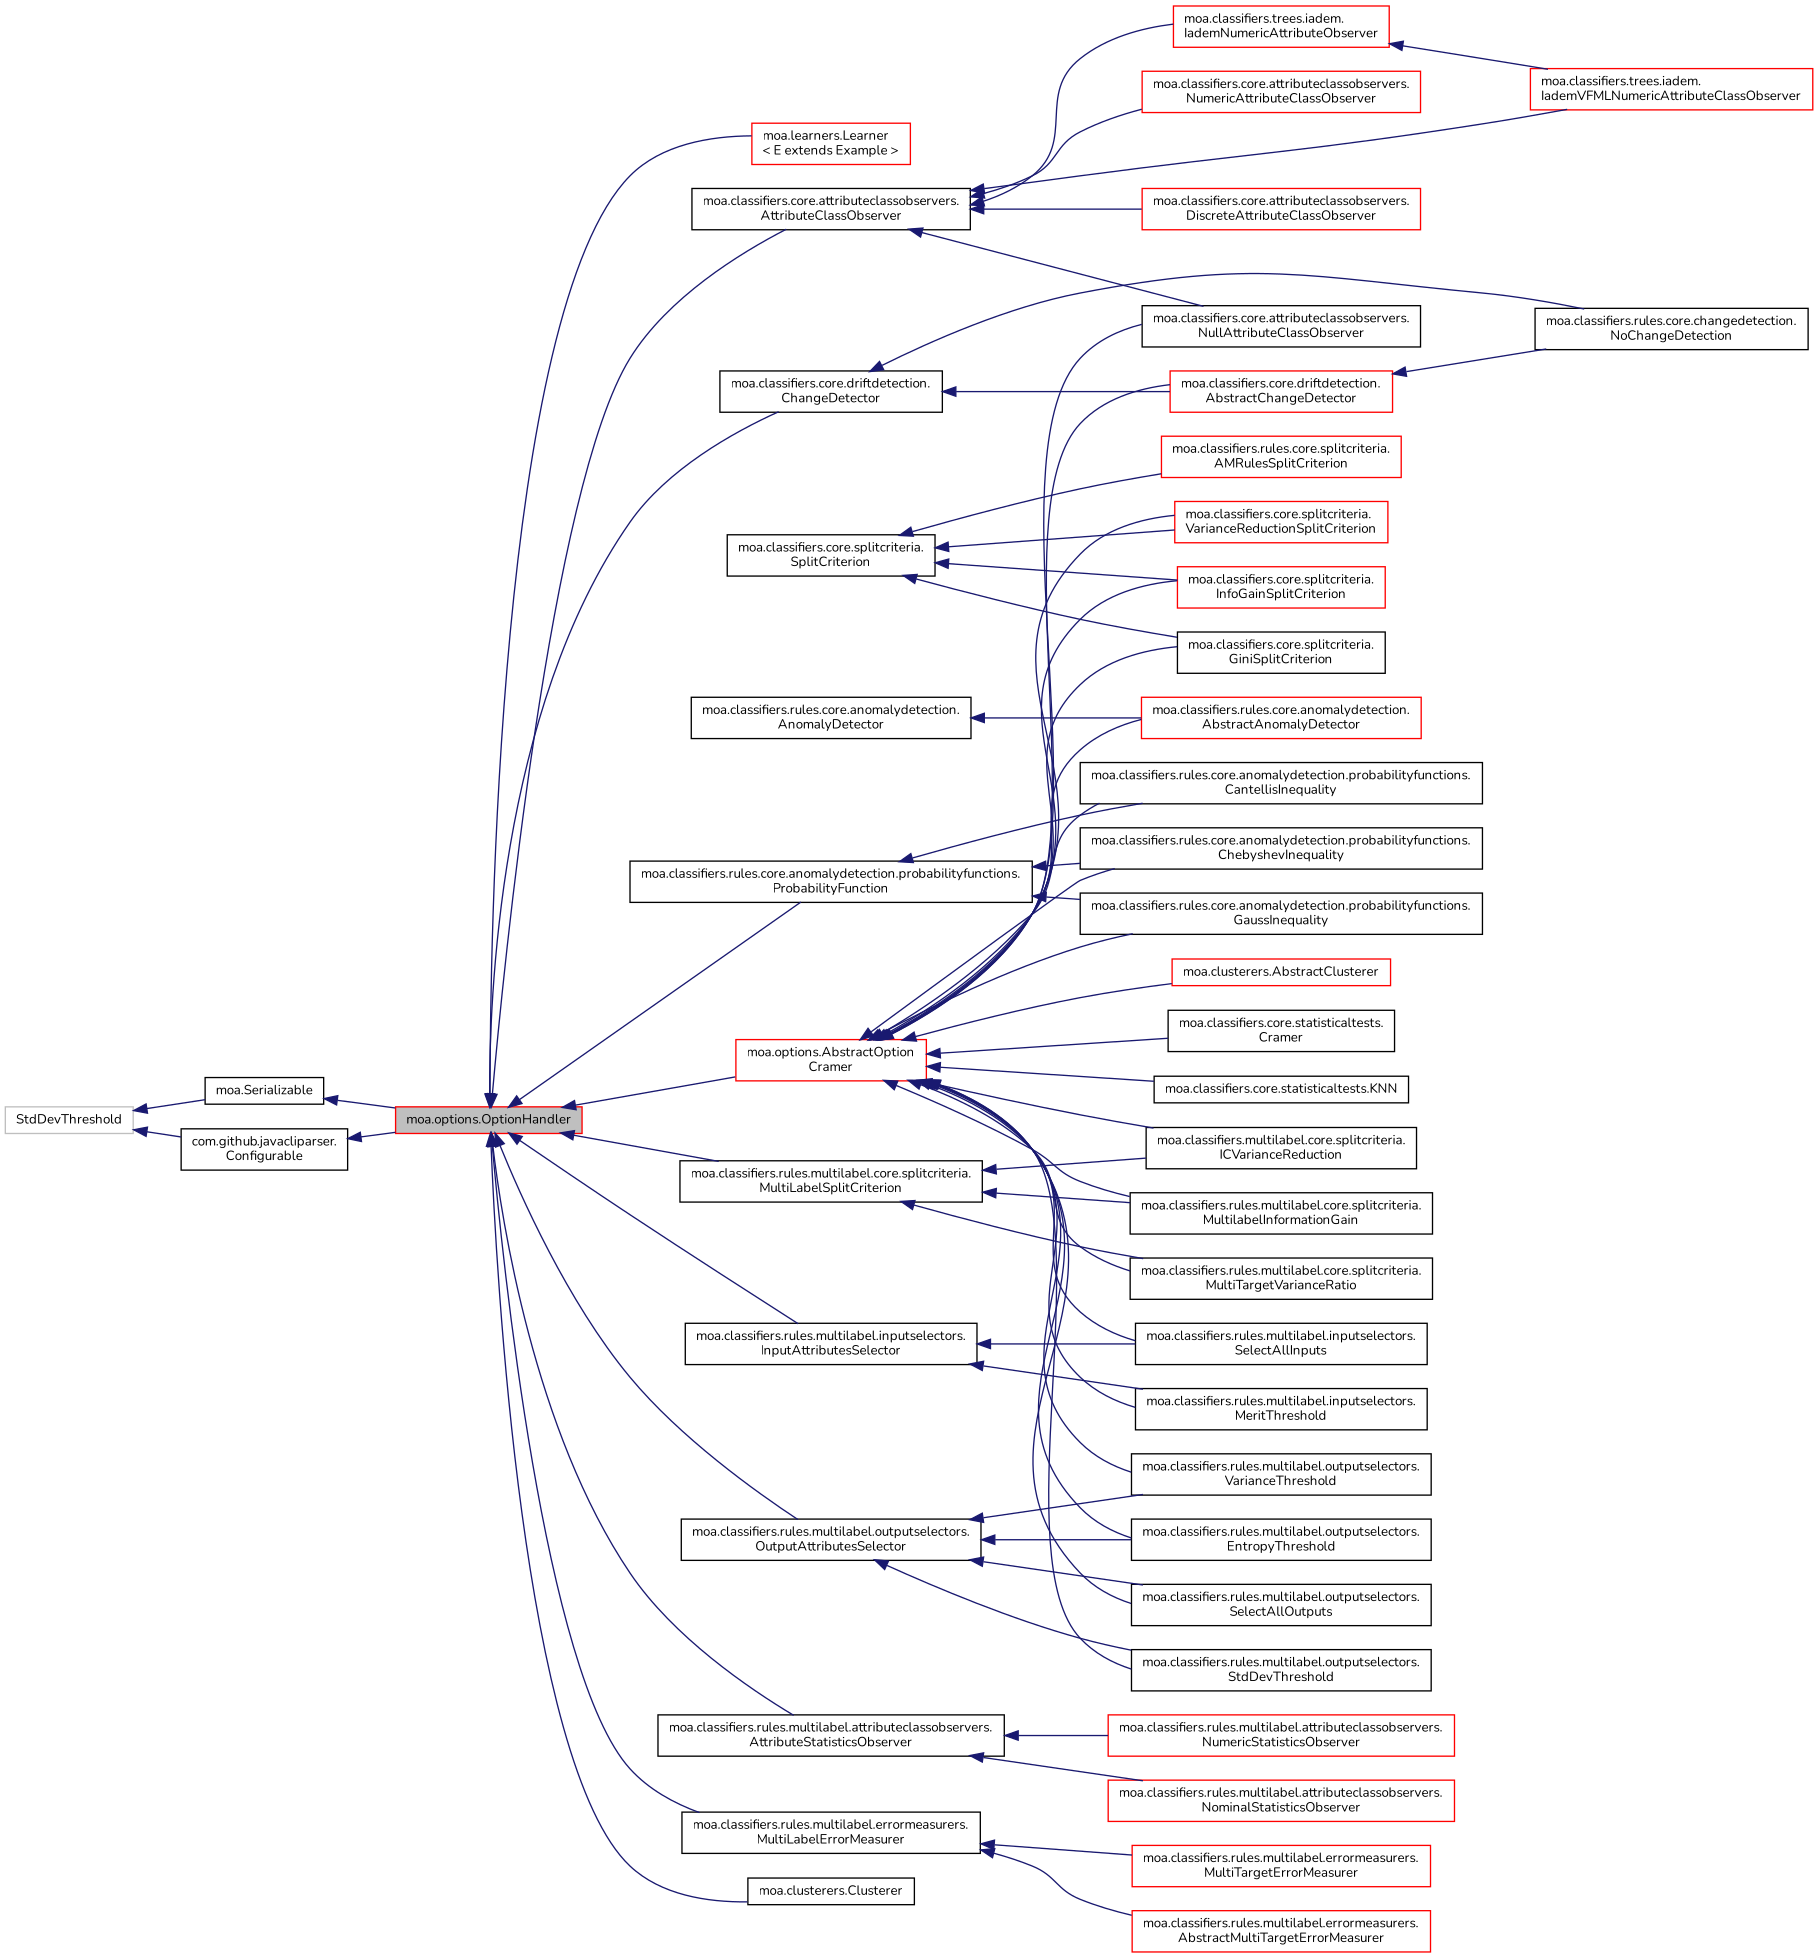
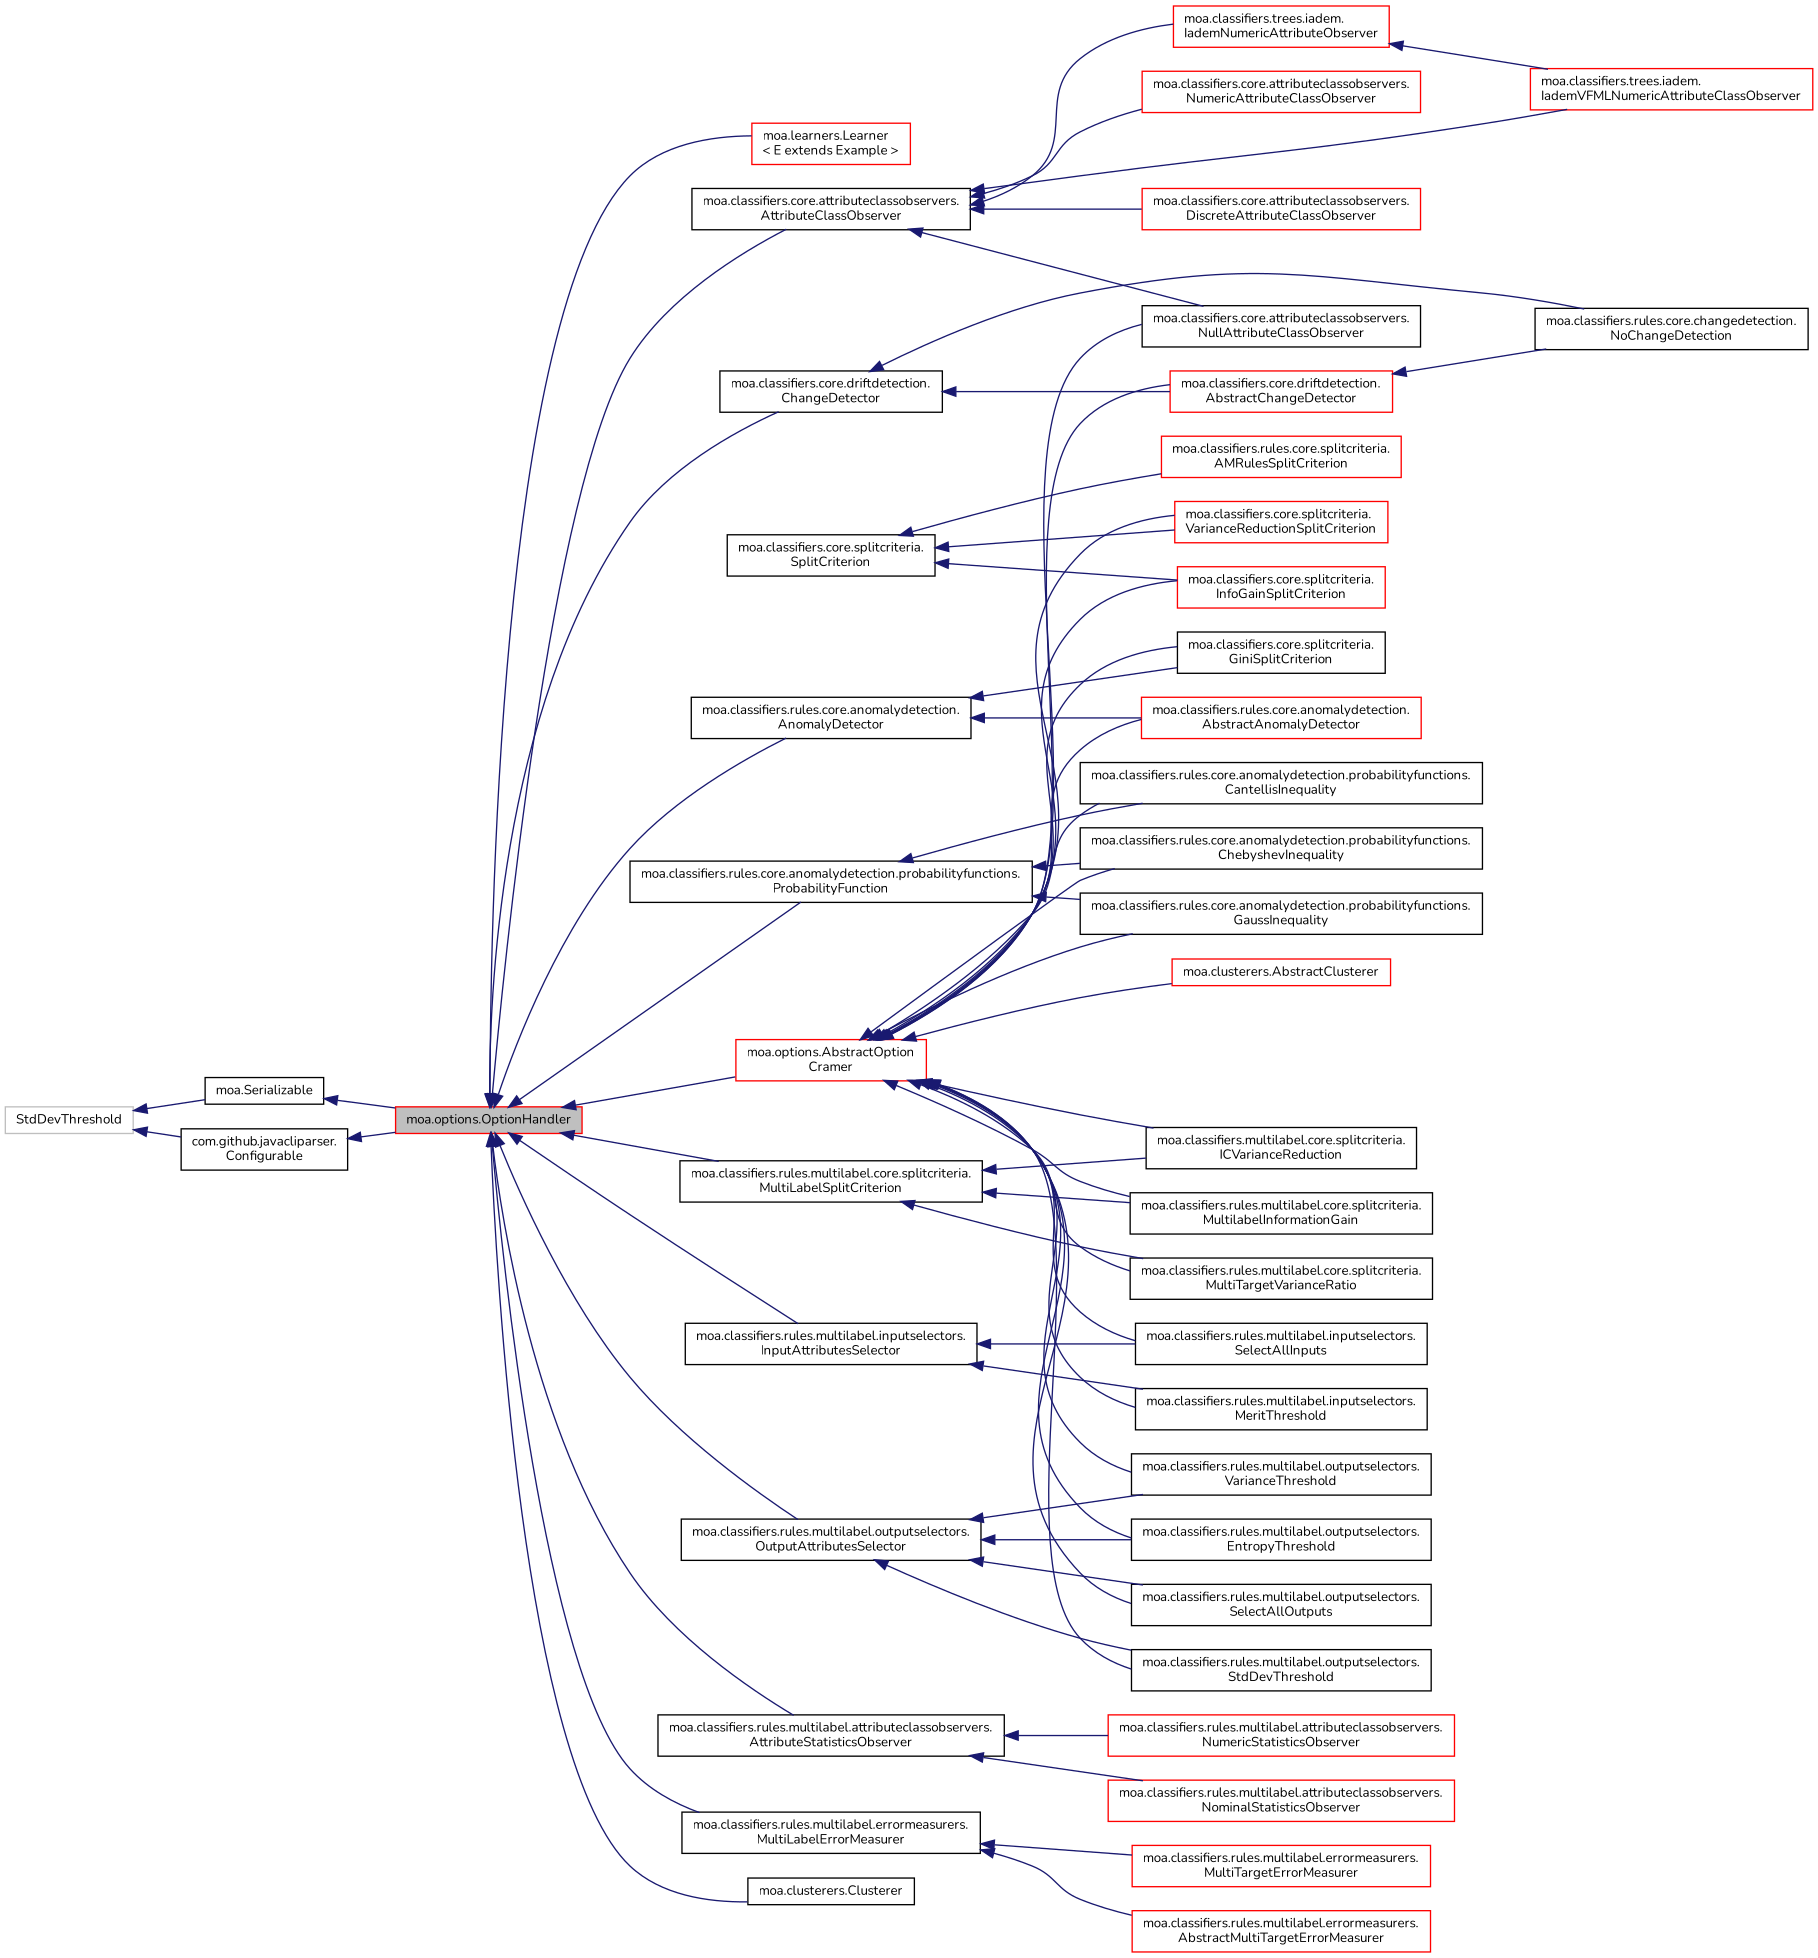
edge "moa.classifiers.core.splitcriteria. GiniSplitCriterion" -> "moa.classifiers.core.splitcriteria. SplitCriterion": now "moa.classifiers.core.splitcriteria. GiniSplitCriterion" -> "moa.classifiers.rules.core.anomalydetection. AnomalyDetector"
edge "moa.classifiers.rules.core.anomalydetection. AnomalyDetector" -> "moa.options.OptionHandler": added
node "moa.classifiers.core.statisticaltests. Cramer": removed
node "moa.classifiers.core.statisticaltests.KNN": removed
